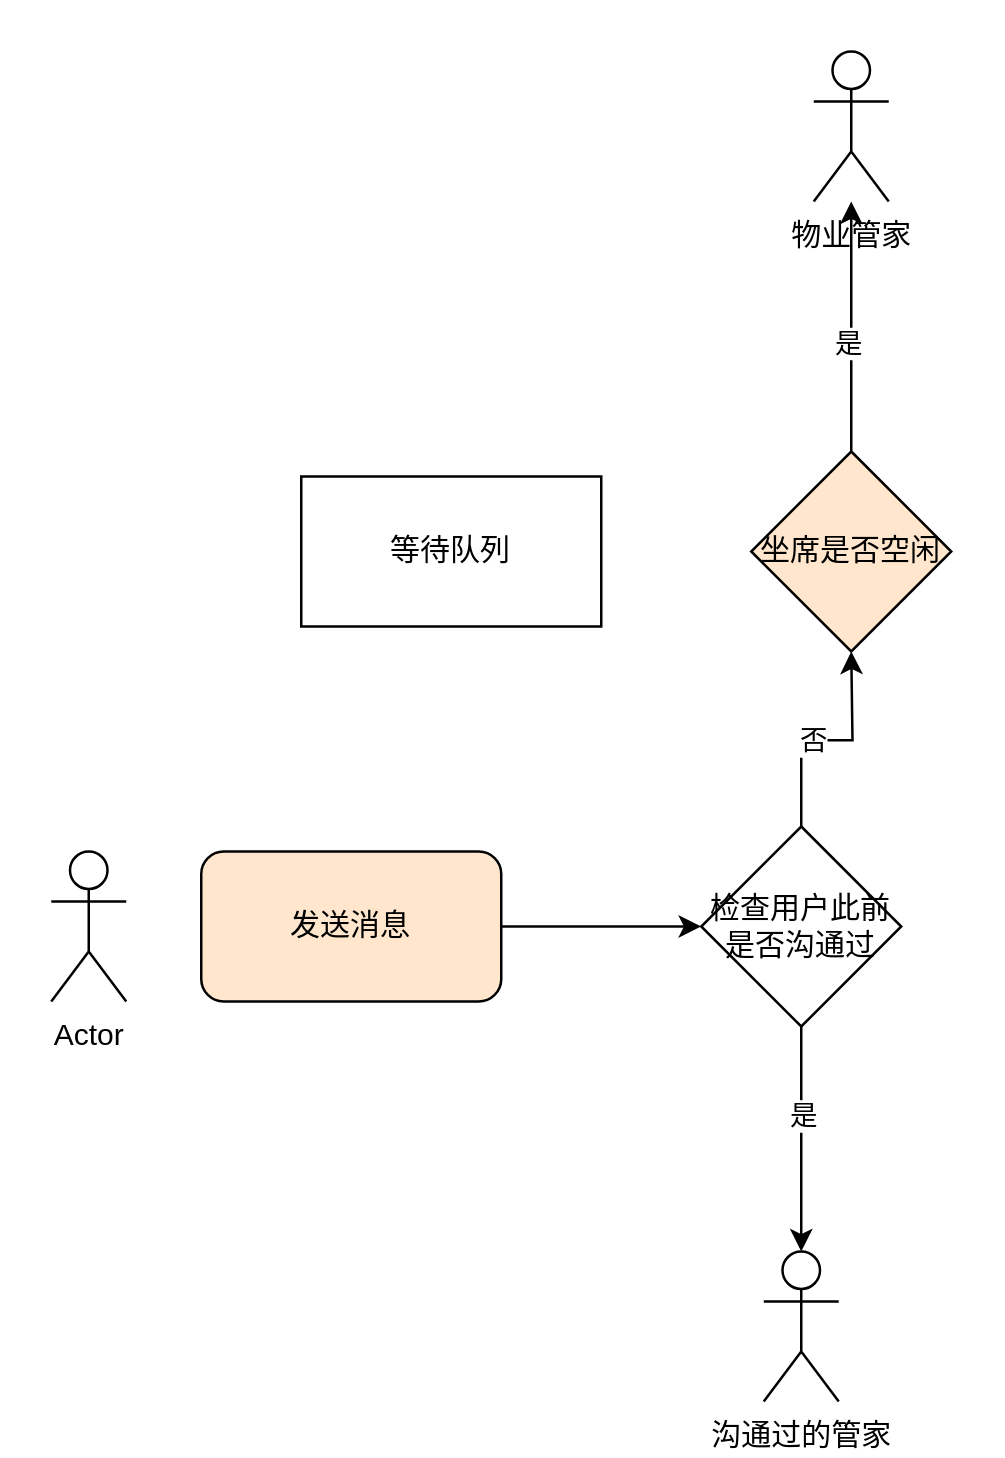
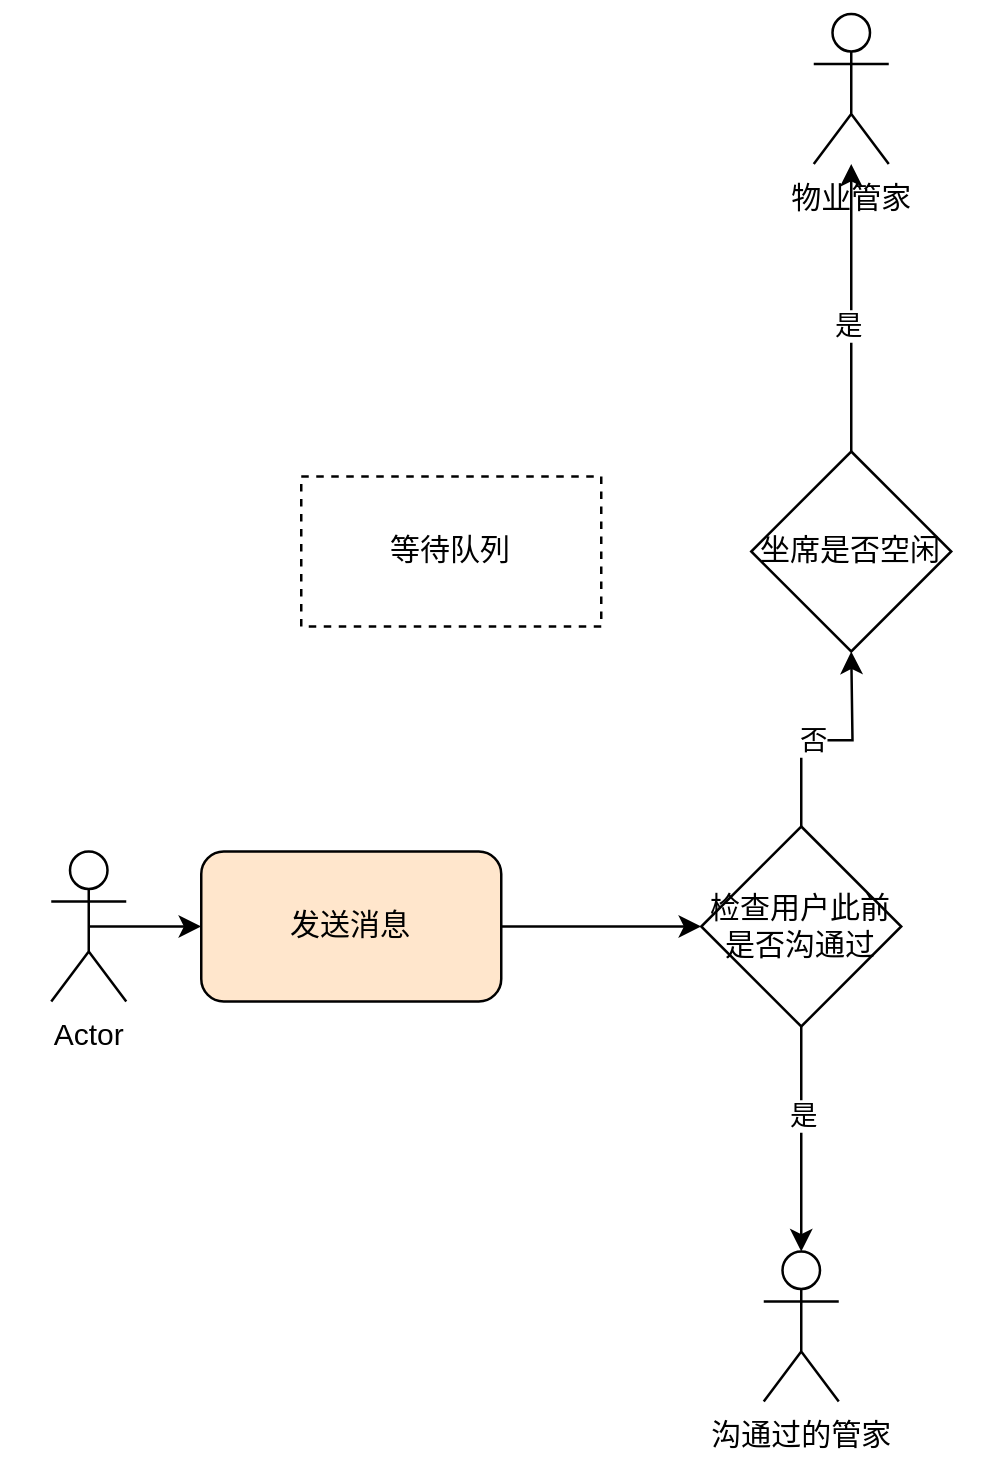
node "物业管家": moved (851, 126) -> (851, 89)
node "等待队列": style solid -> dashed
node "坐席是否空闲": fillcolor #ffe6cc -> #ffffff
edge "Actor" -> "发送消息": added
